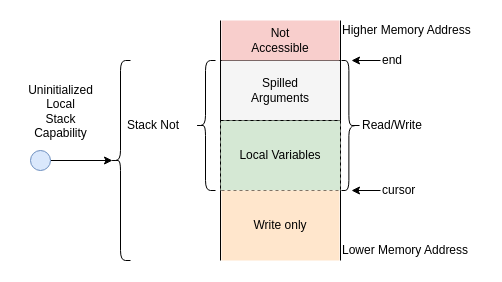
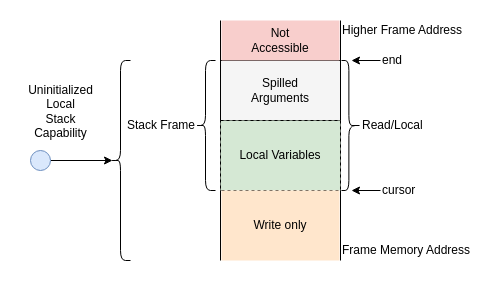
node "Higher Memory Address": label "Higher Memory Address" -> "Higher Frame Address"
node "Stack Not": label "Stack Not" -> "Stack Frame"
node "Read/Write": label "Read/Write" -> "Read/Local"
node "Lower Memory Address": label "Lower Memory Address" -> "Frame Memory Address"
